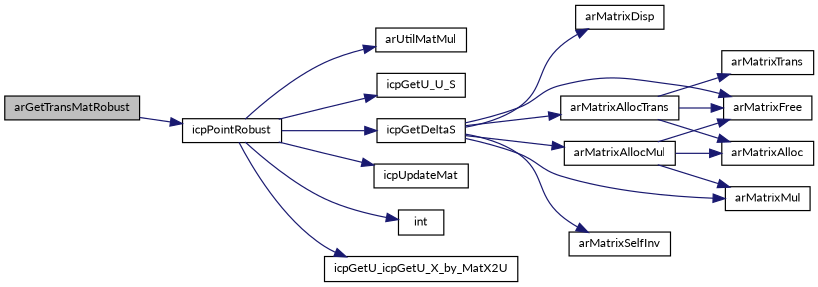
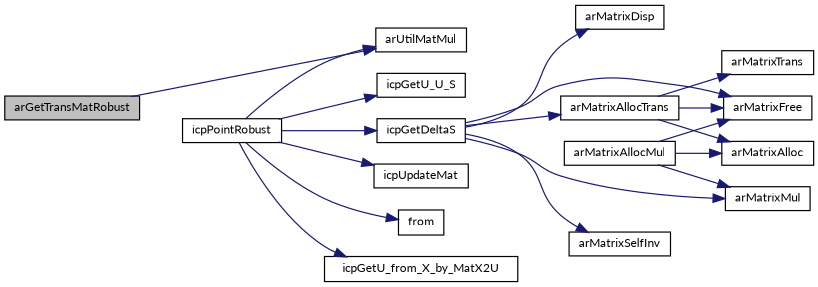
edge "arGetTransMatRobust" -> "icpPointRobust": now "arGetTransMatRobust" -> "arUtilMatMul"
edge "icpGetDeltaS" -> "arMatrixAllocMul": removed
node "int": label "int" -> "from"
node "icpGetU_icpGetU_X_by_MatX2U": label "icpGetU_icpGetU_X_by_MatX2U" -> "icpGetU_from_X_by_MatX2U"
